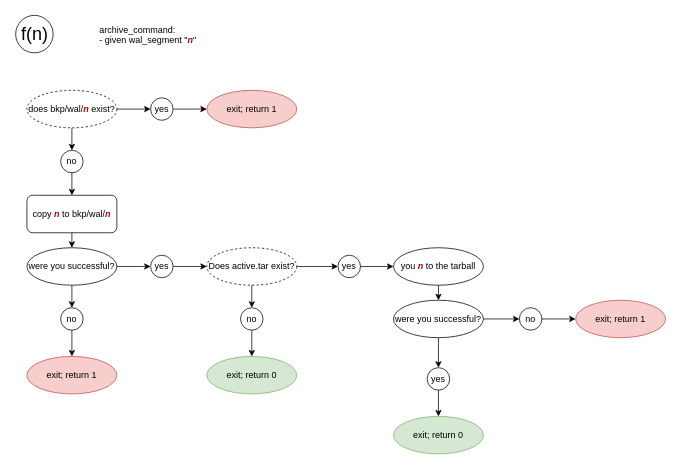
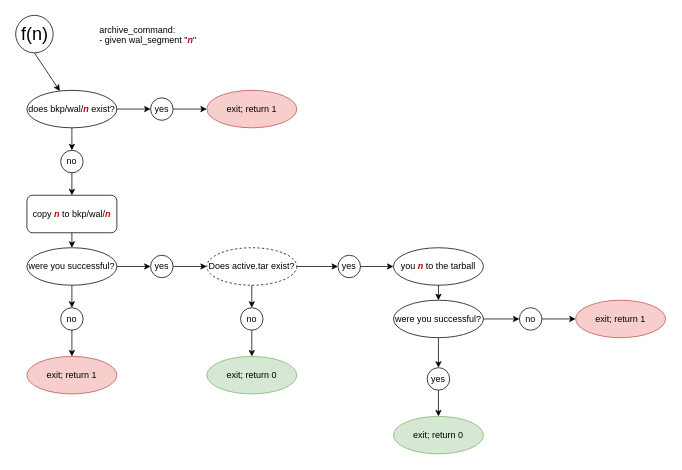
edge "f(n)" -> "does bkp/wal/n exist?": added
node "does bkp/wal/n exist?": style dashed -> solid
